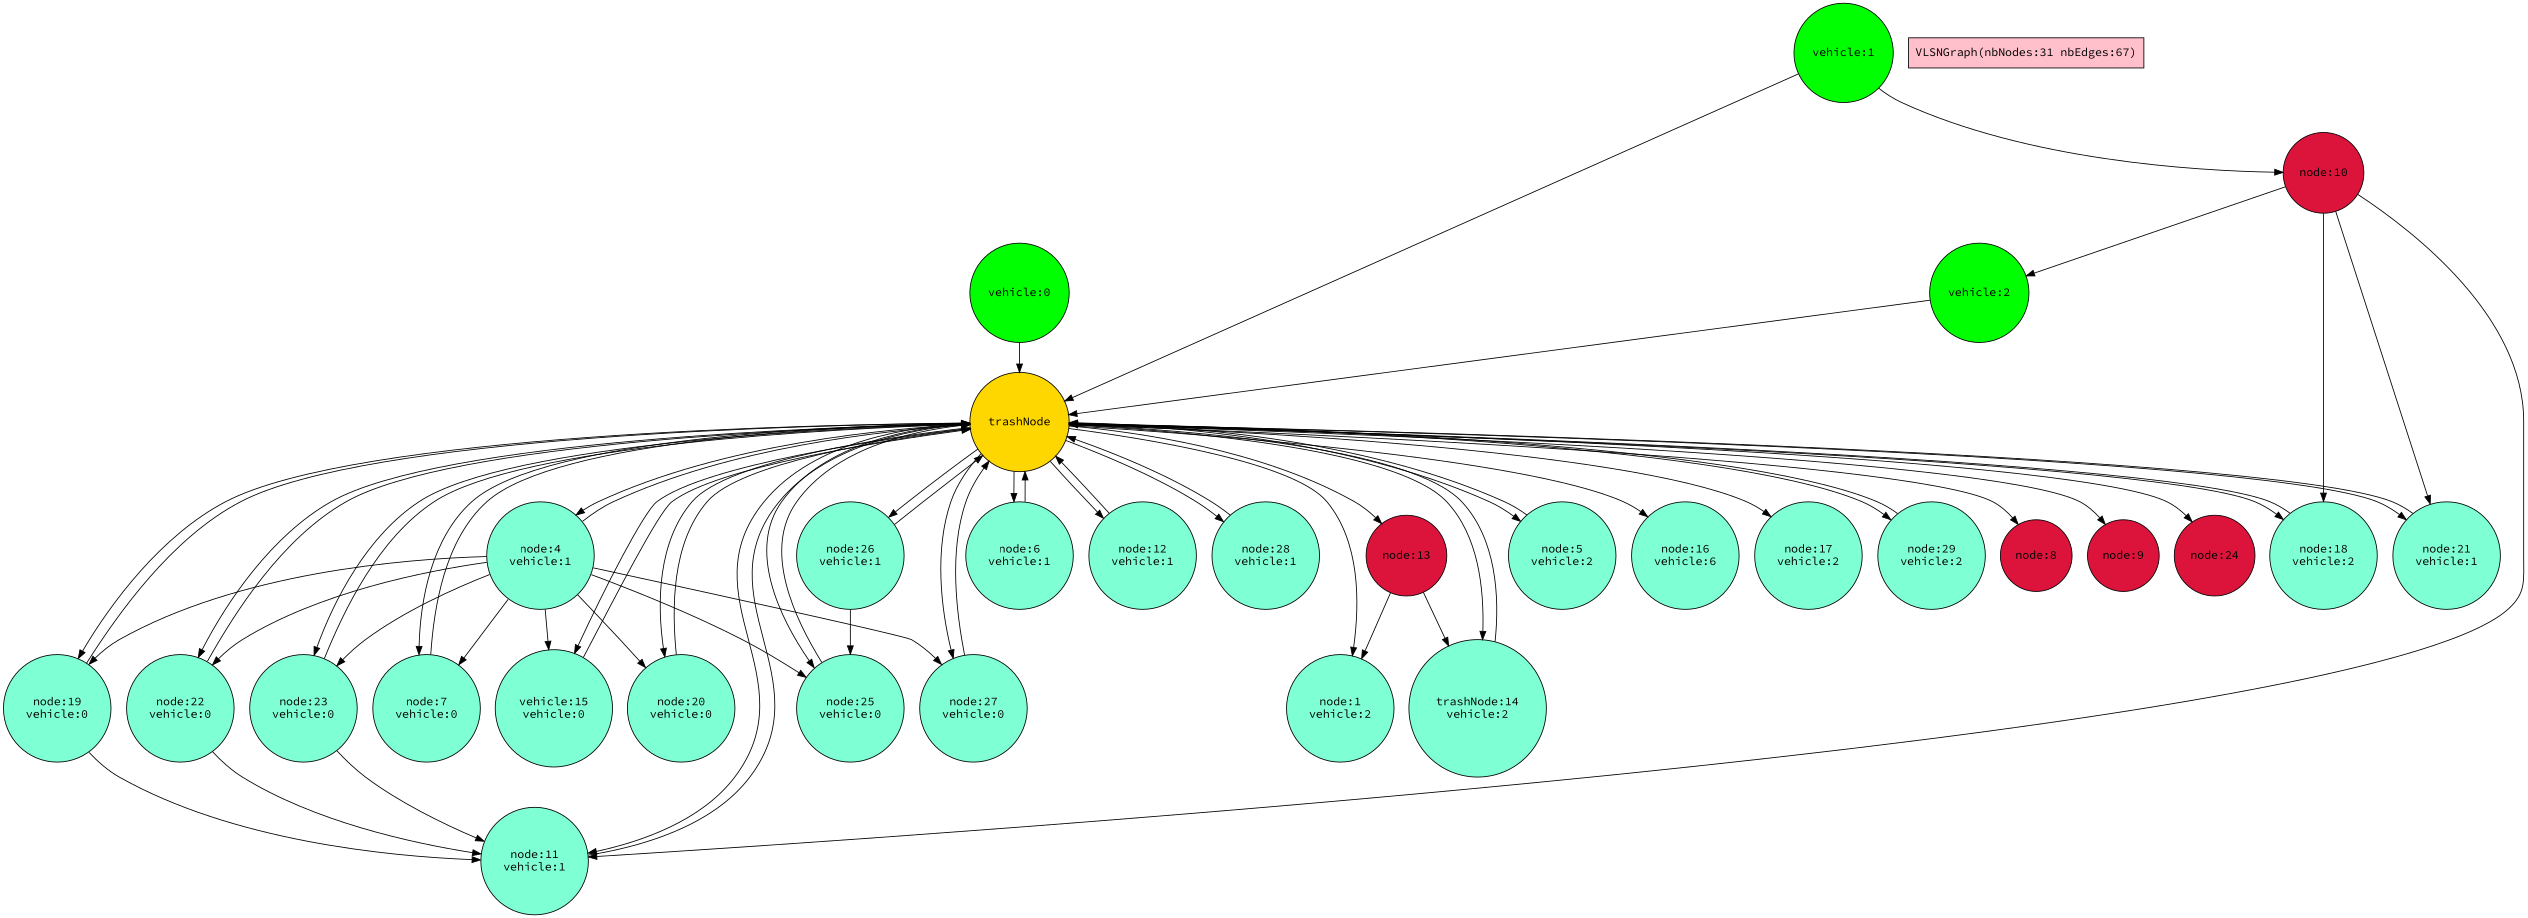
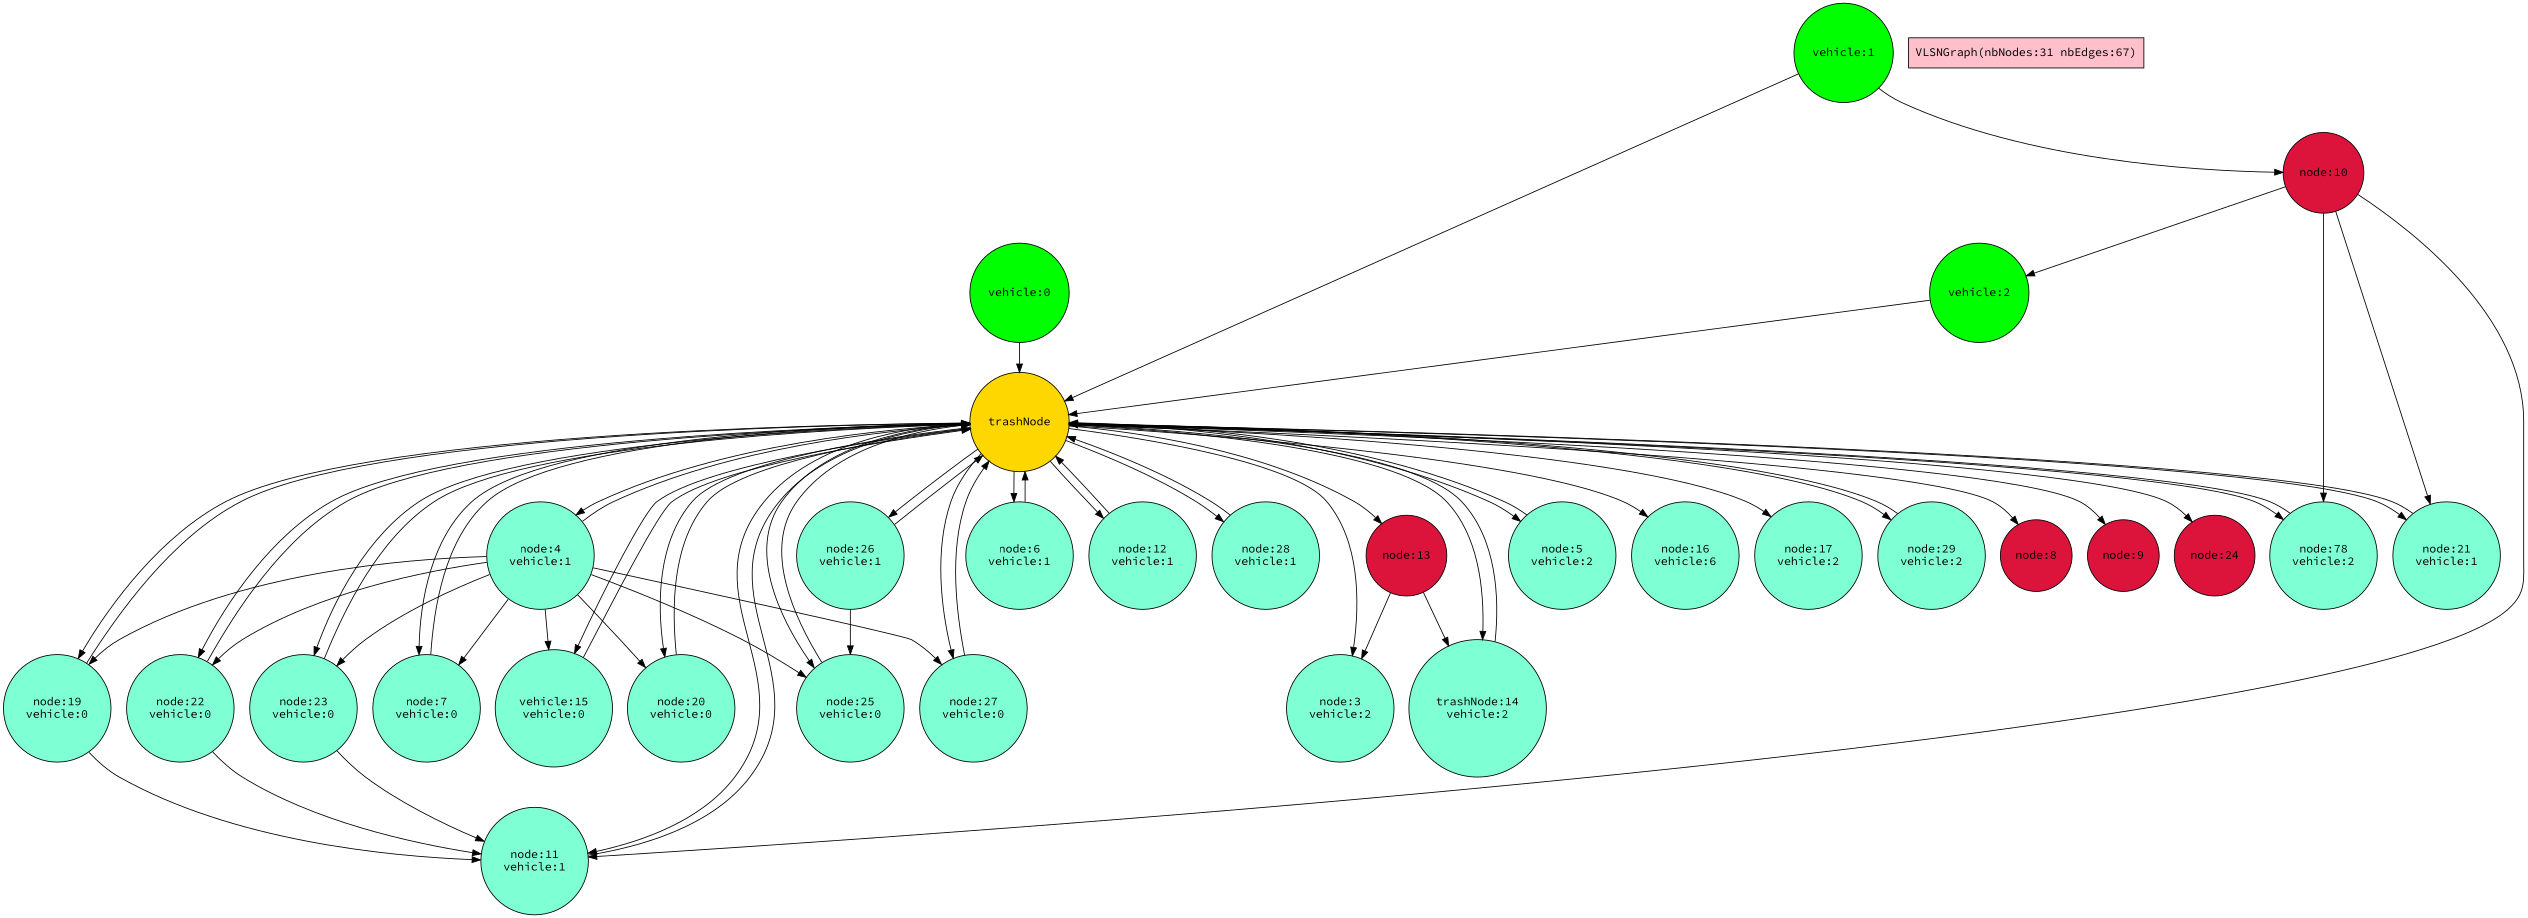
node "node:18 vehicle:2": label "node:18 vehicle:2" -> "node:78 vehicle:2"
node "node:1 vehicle:2": label "node:1 vehicle:2" -> "node:3 vehicle:2"
